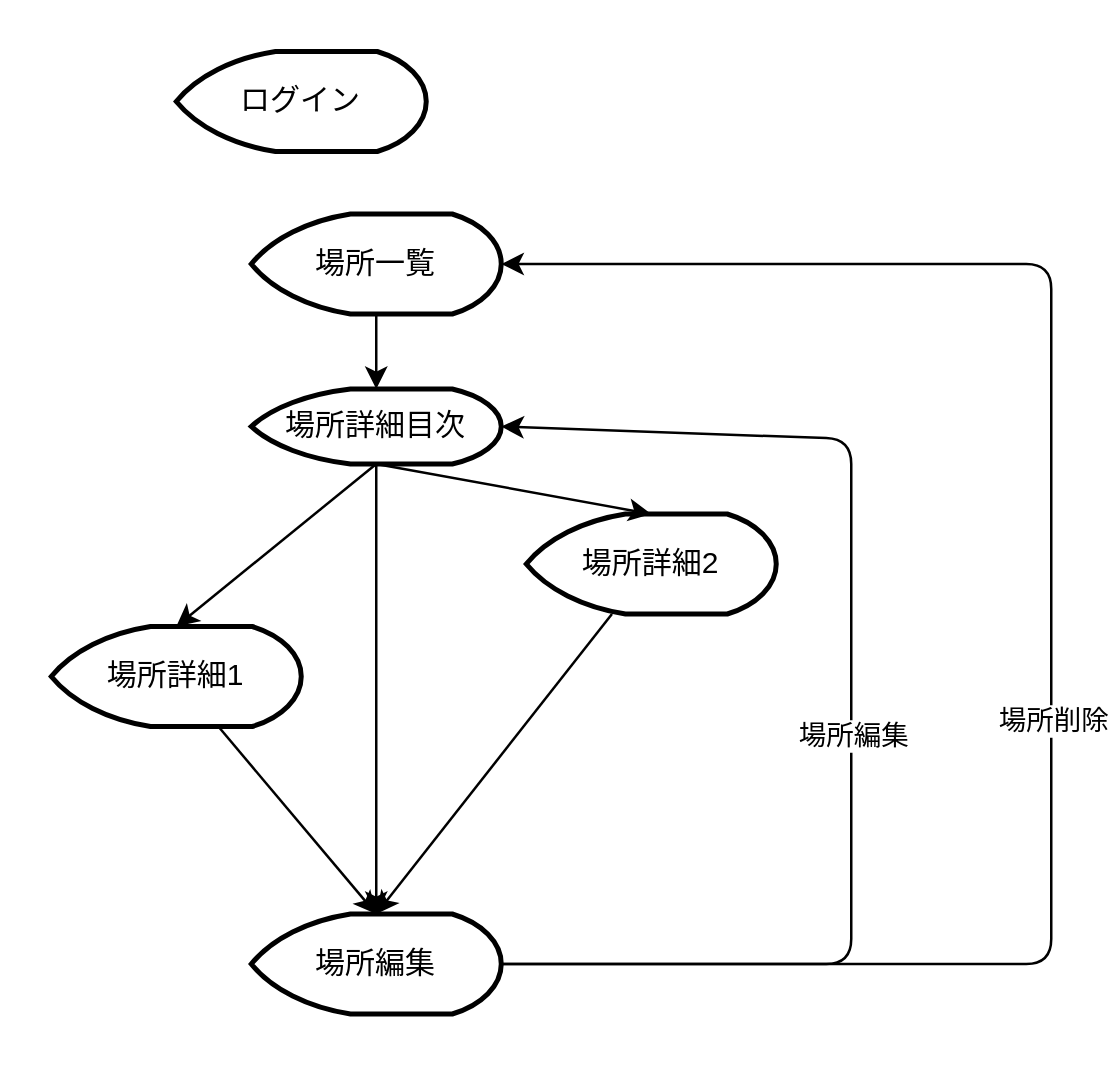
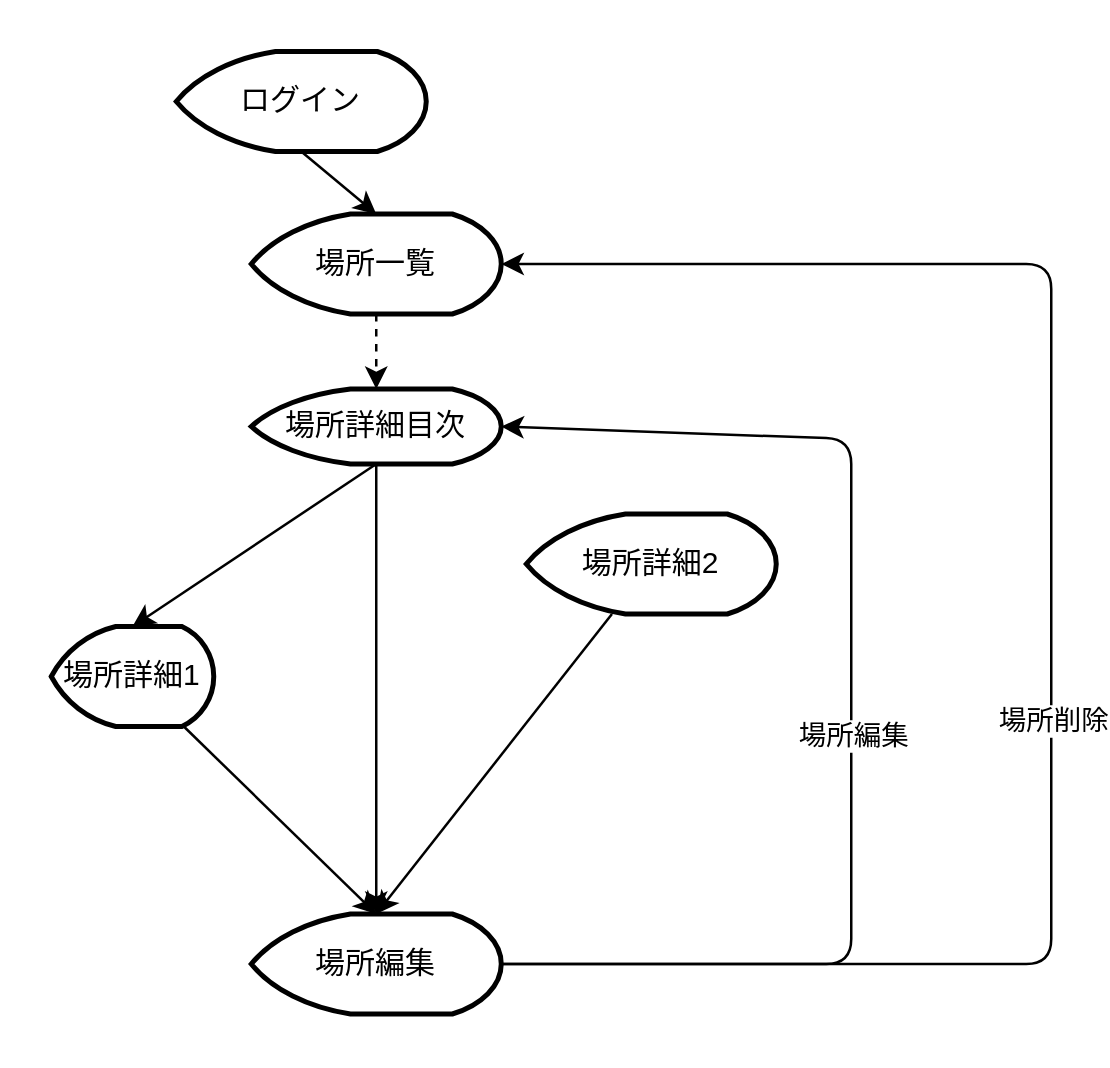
edge "ログイン" -> "場所一覧": added
edge "場所一覧" -> "場所詳細目次": style solid -> dashed
edge "場所詳細目次" -> "場所詳細2": removed
node "場所詳細1": size 250x100 -> 163x100
